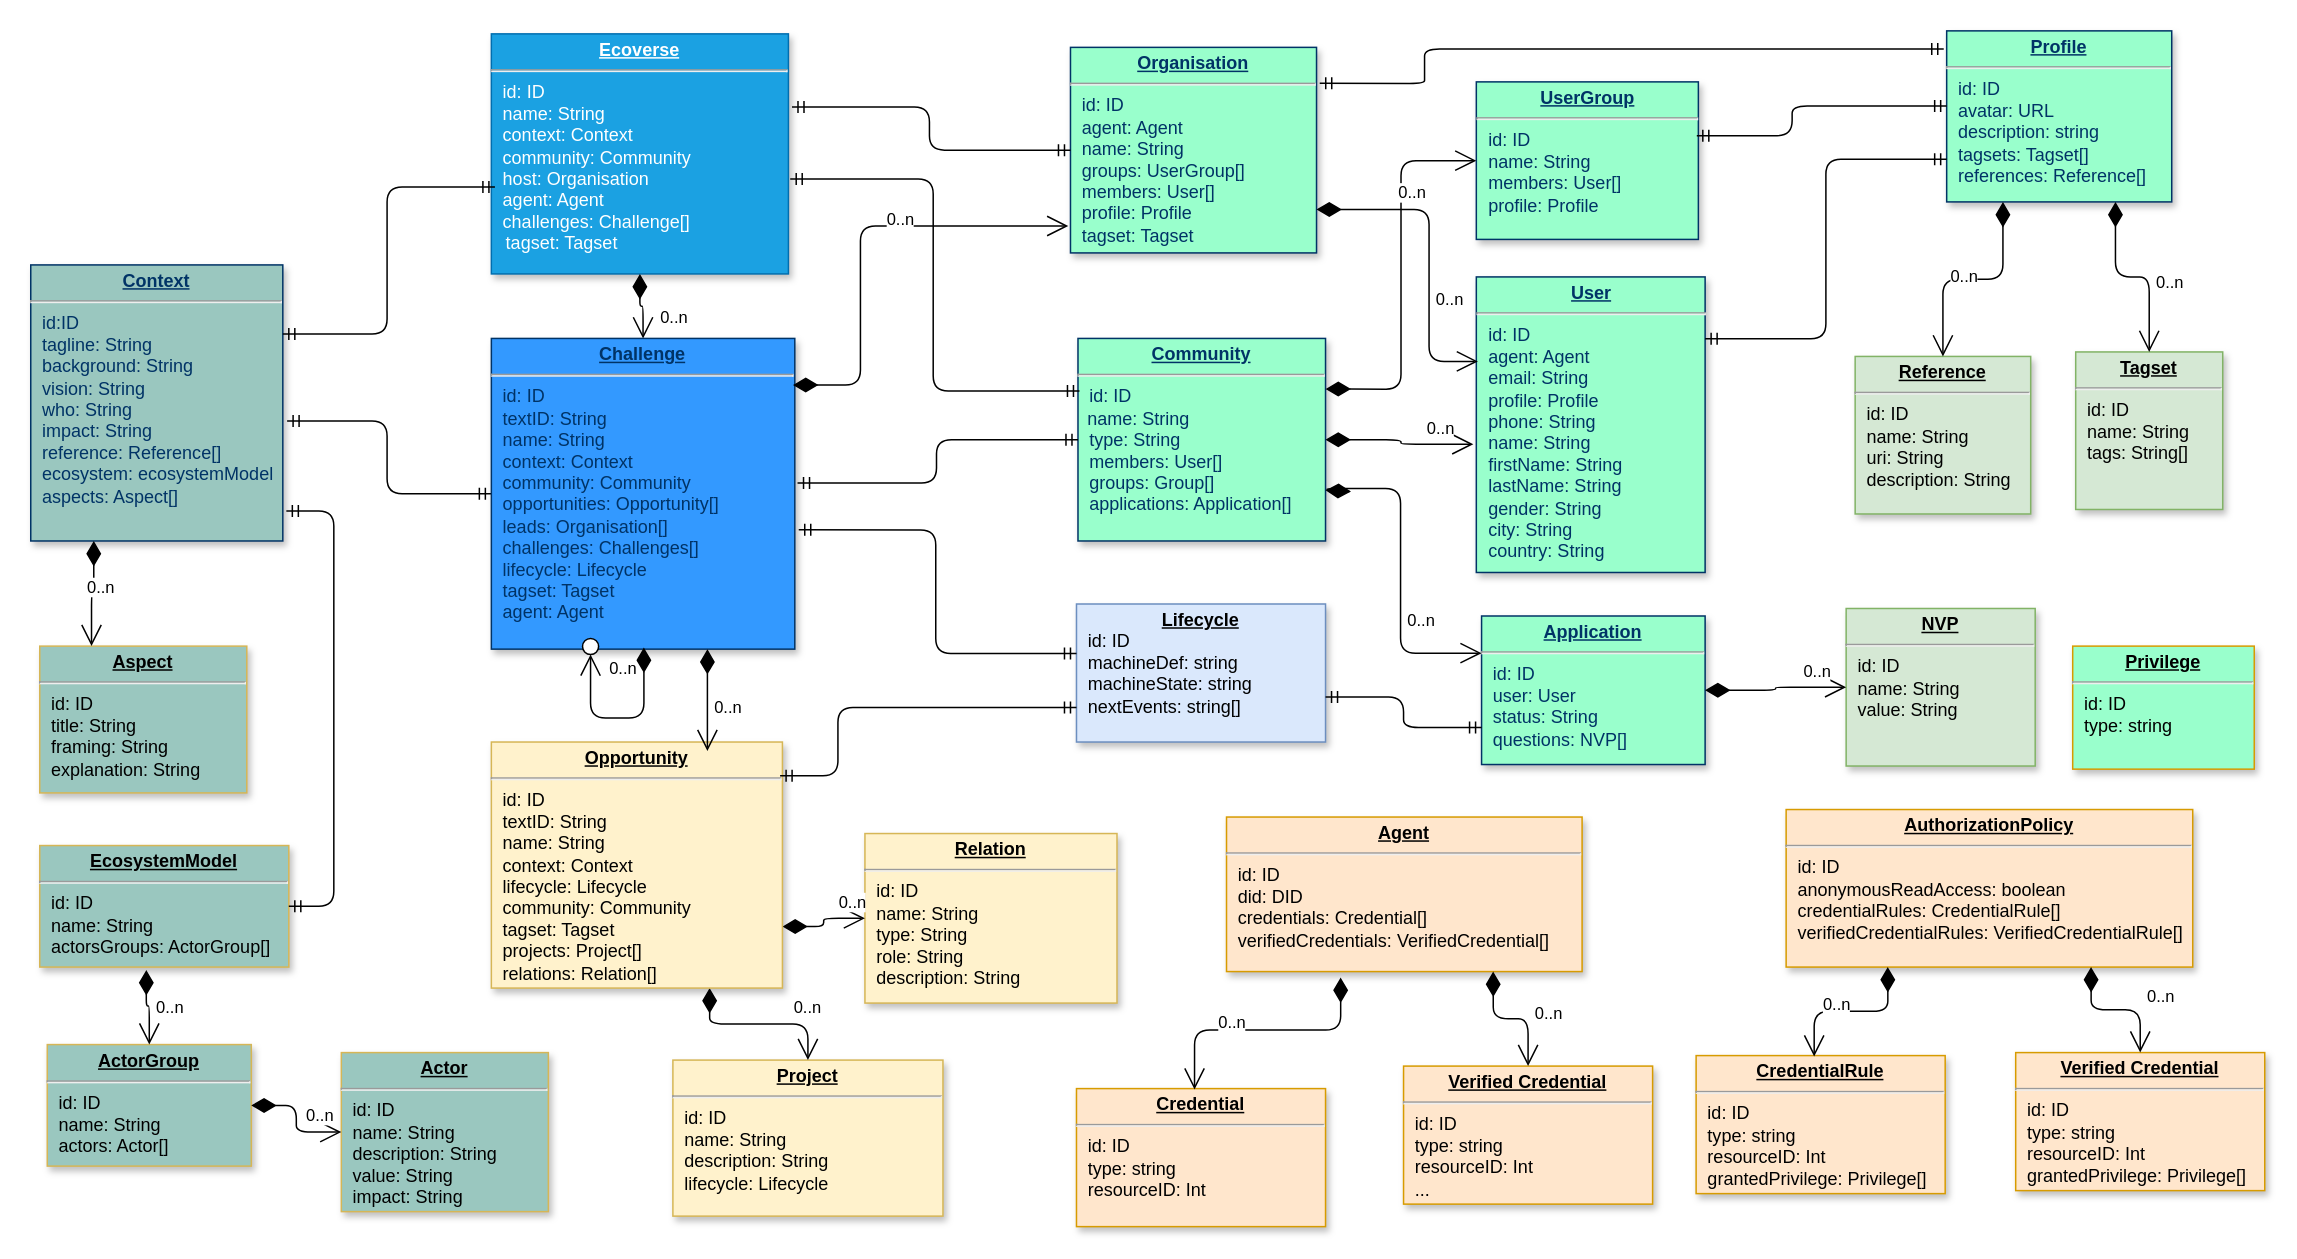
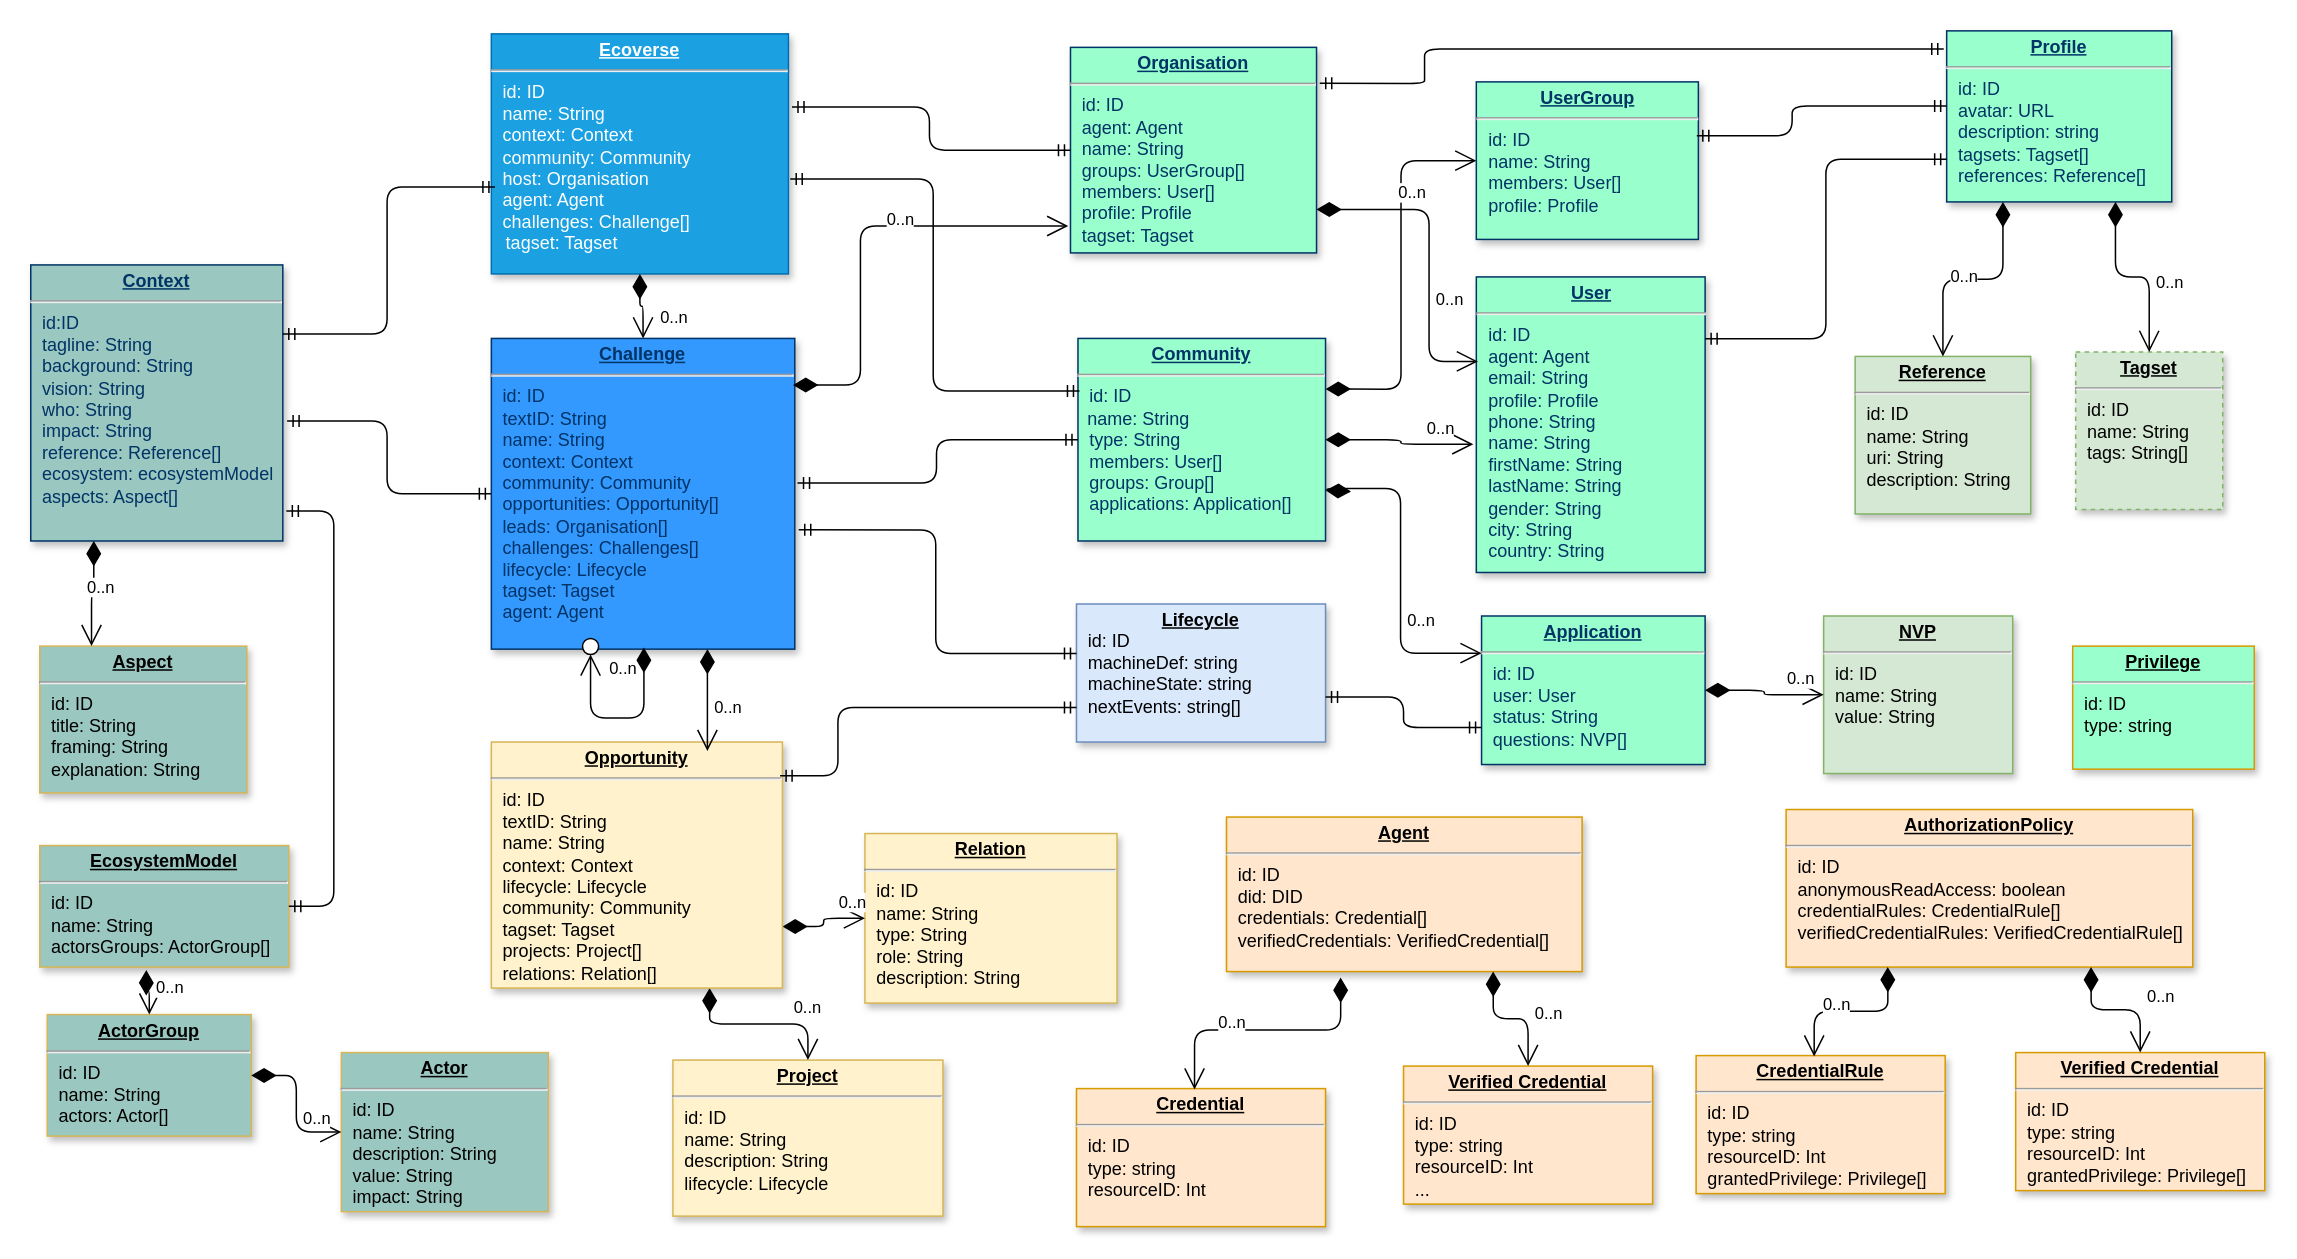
node "Tagset id: ID name: String tags: String[]": style solid -> dashed
node "NVP id: ID name: String value: String": moved (1940, 687) -> (1918, 695)
node "ActorGroup id: ID name: String actors: Actor[]": moved (149, 1105) -> (149, 1075)
